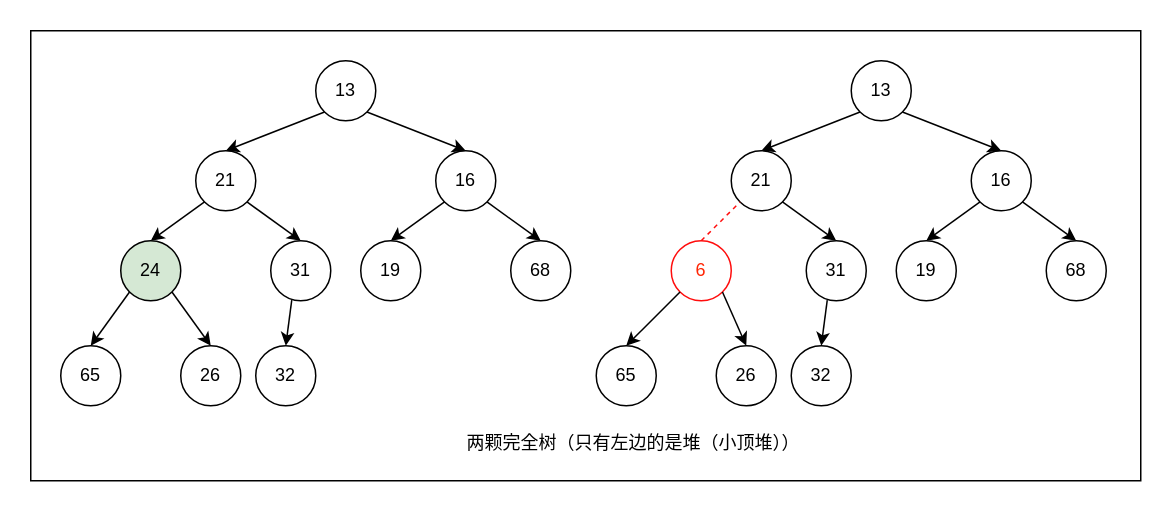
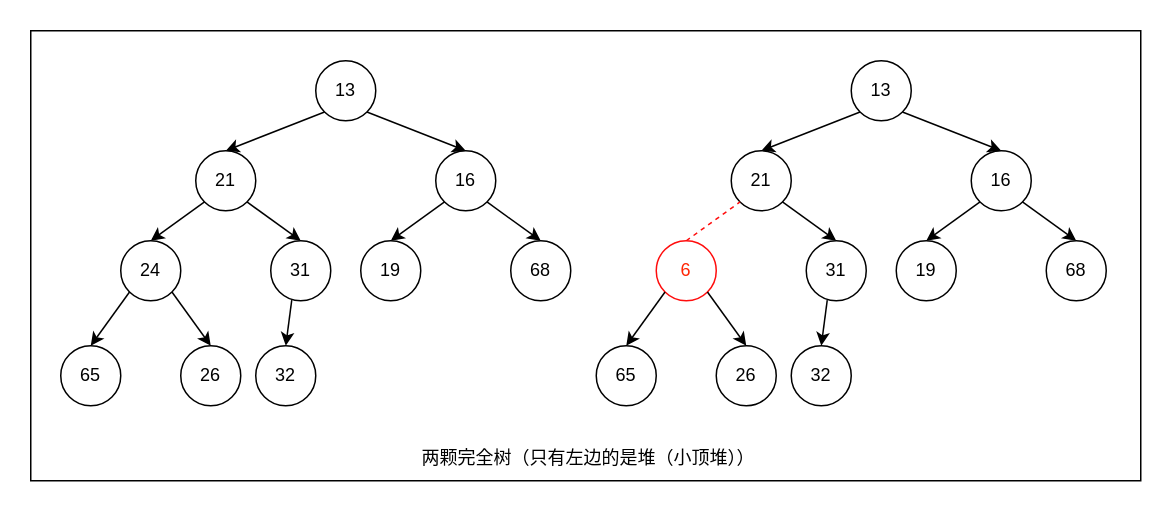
node "24": fillcolor #d5e8d4 -> #ffffff
node "6": moved (701, 271) -> (686, 271)
node "两颗完全树（只有左边的是堆（小顶堆））": moved (634, 443) -> (589, 458)
